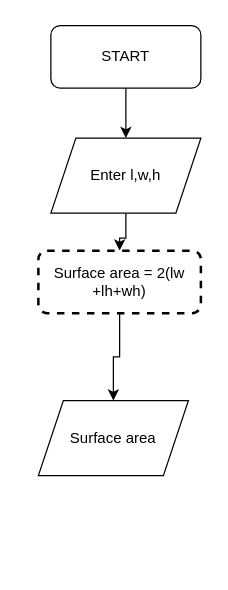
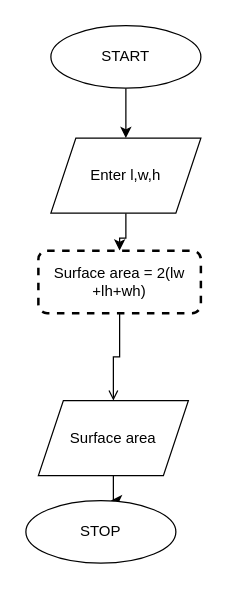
node "START": shape rounded rectangle -> ellipse
edge "Surface area = 2(lw +lh+wh)" -> "Surface area": arrowhead classic -> open
edge "Surface area" -> "STOP": added
node "STOP": added
